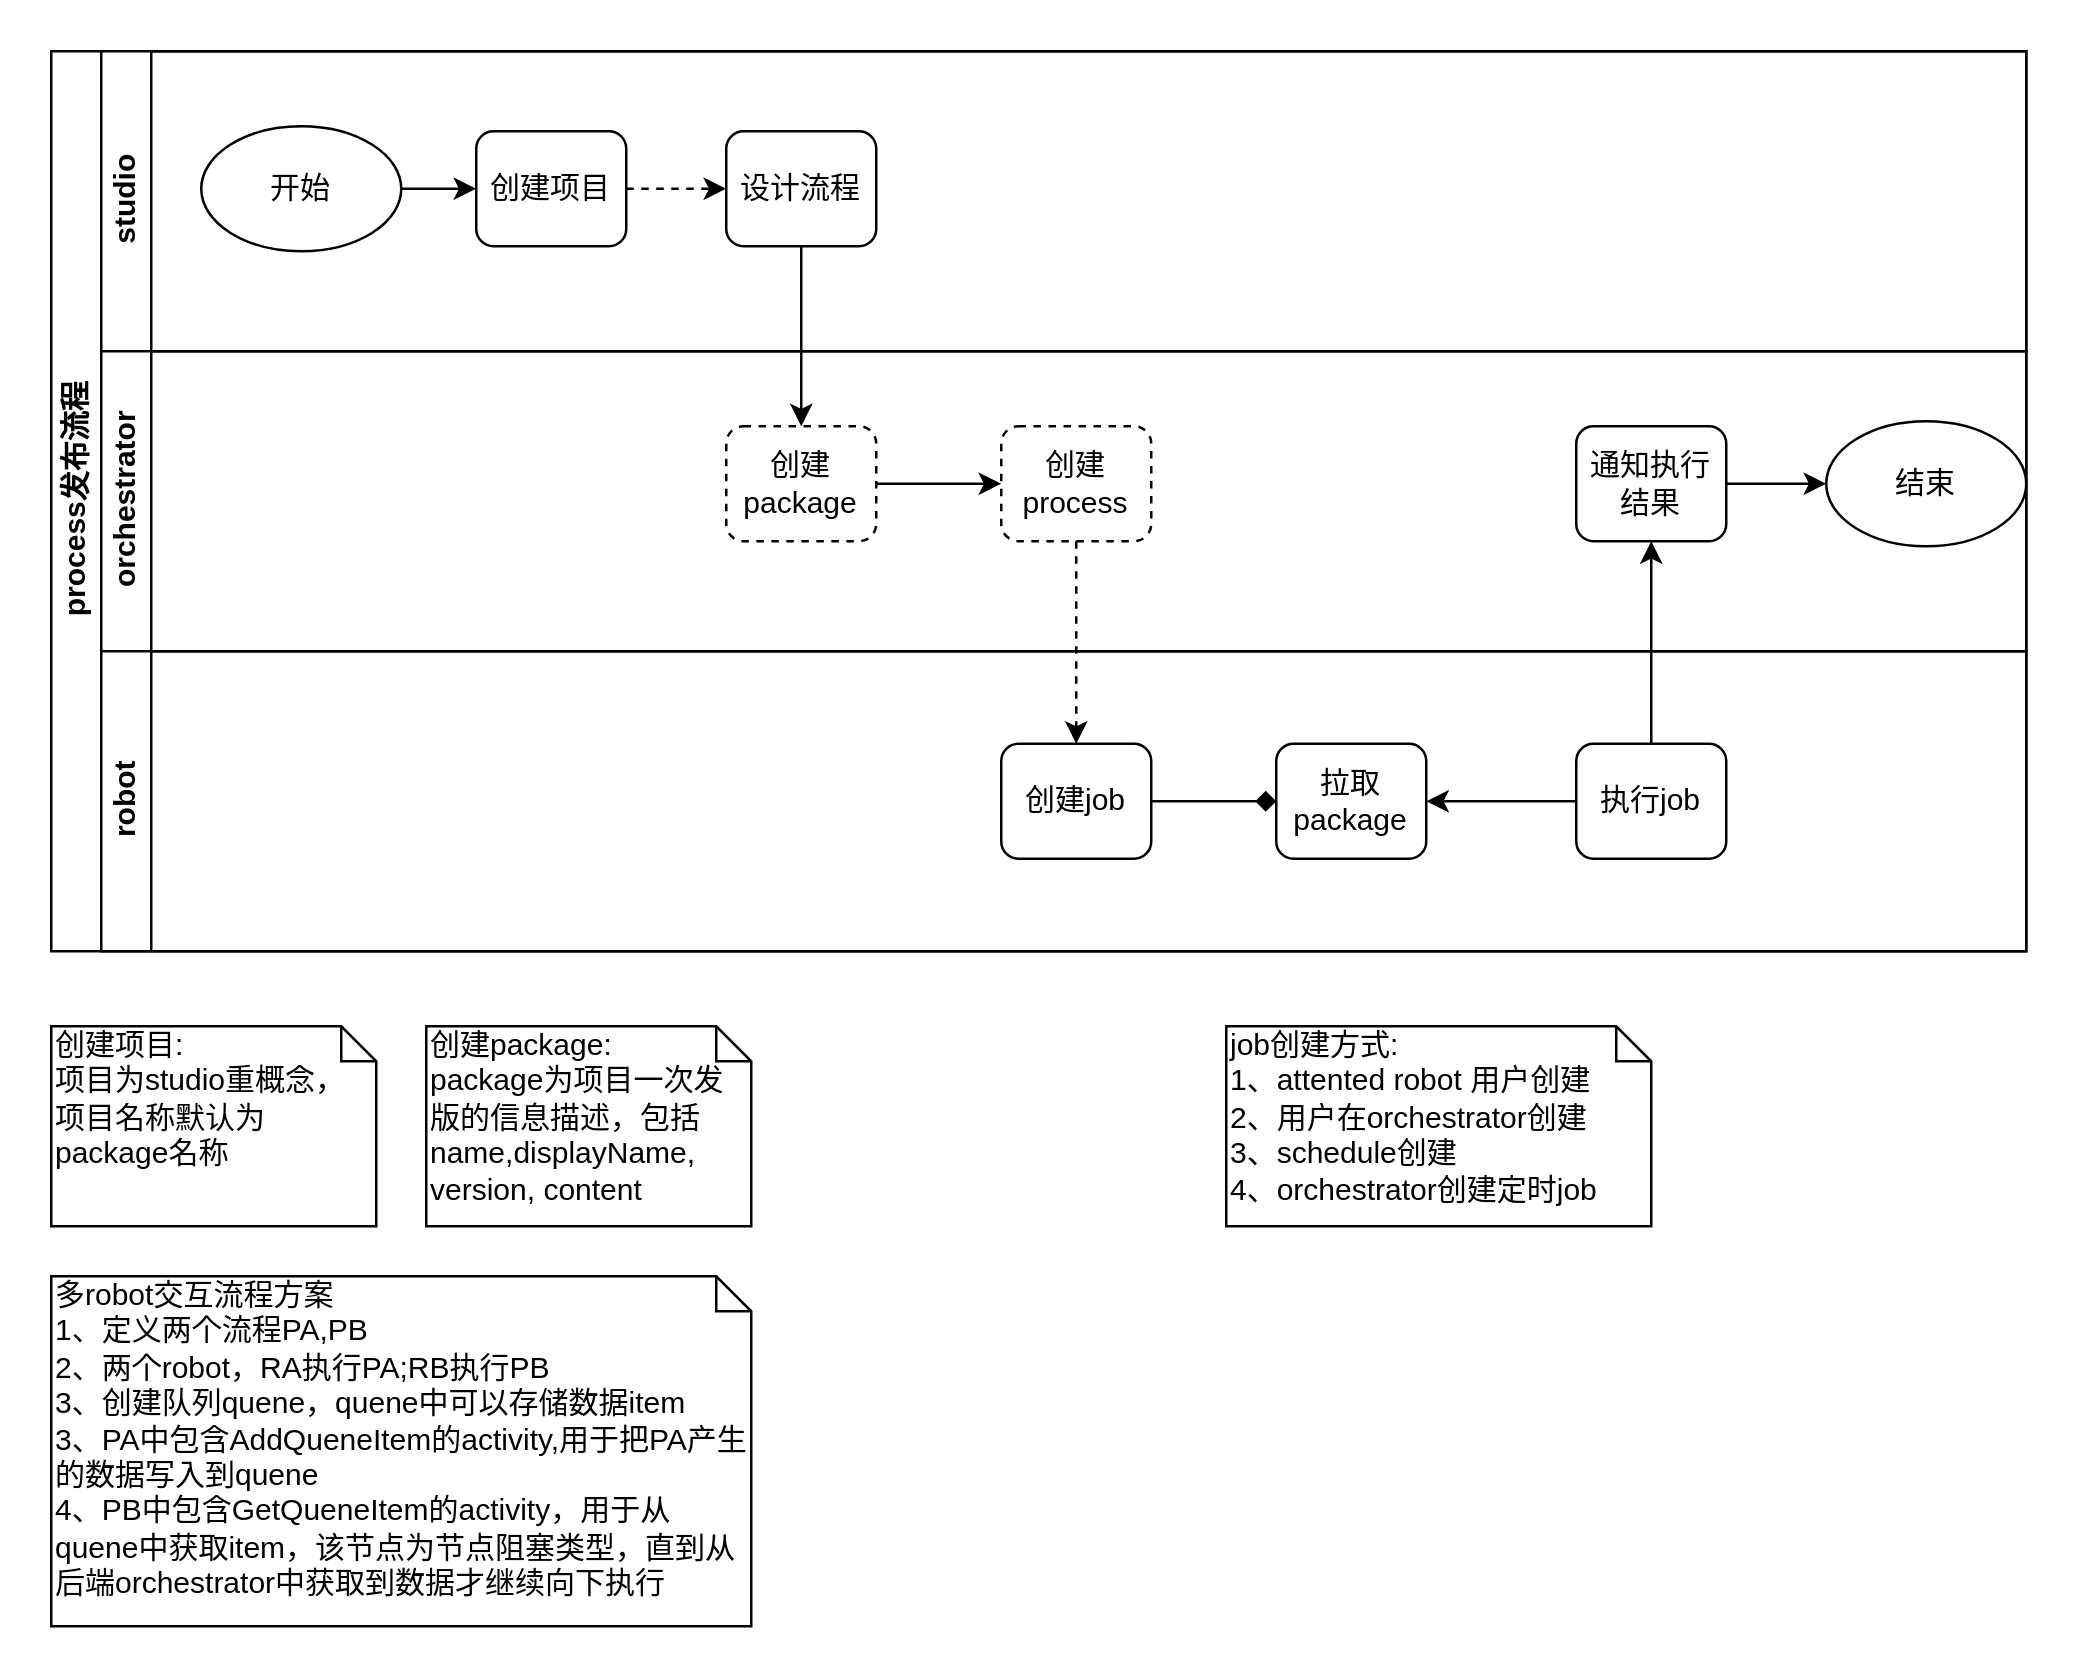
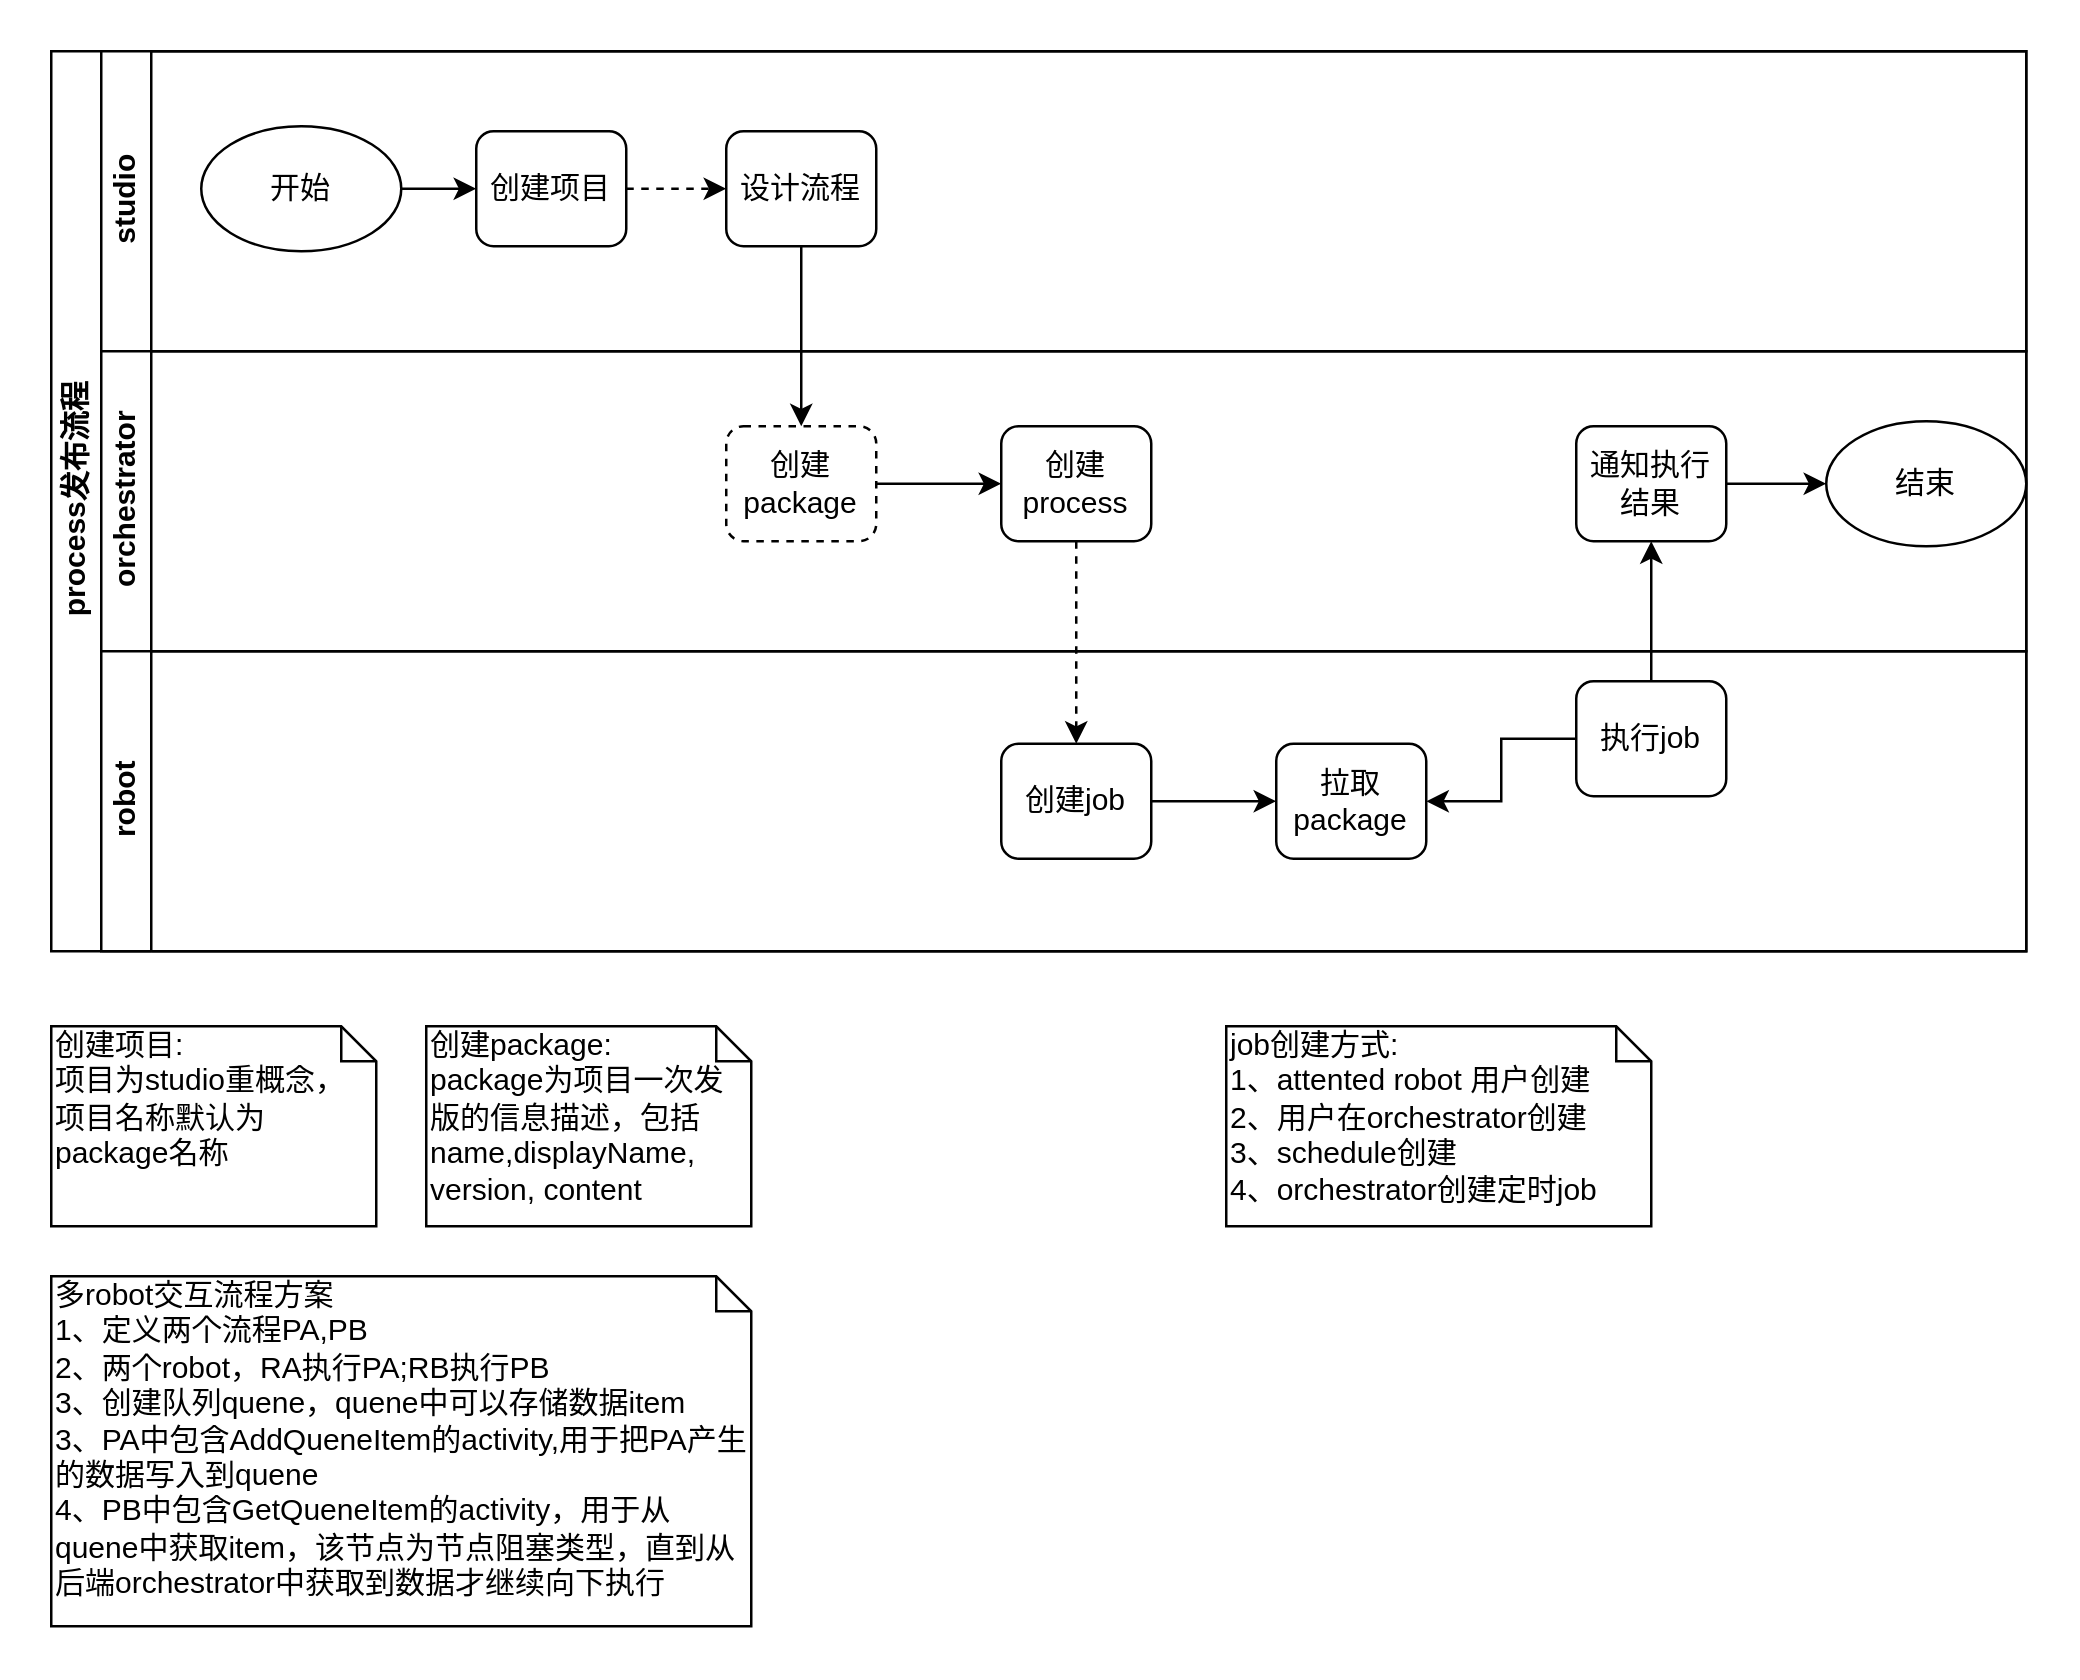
node "创建process": style dashed -> solid
edge "创建job" -> "拉取package": arrowhead diamond -> classic
node "执行job": moved (1651, 801) -> (1651, 739)
